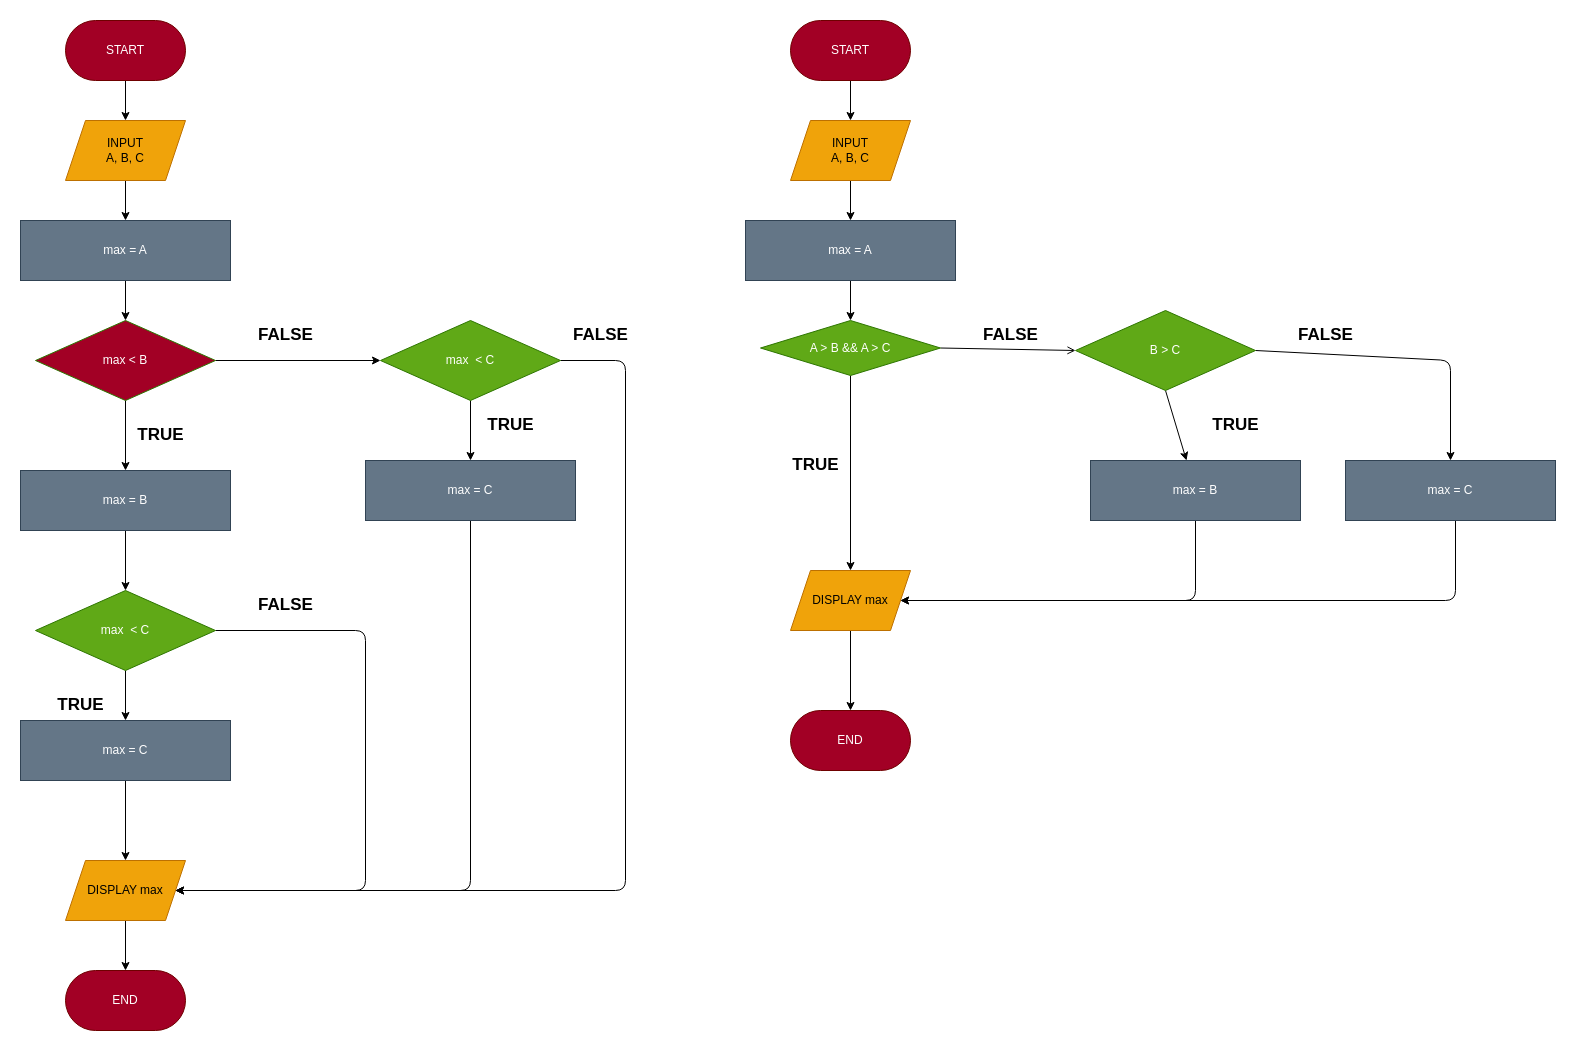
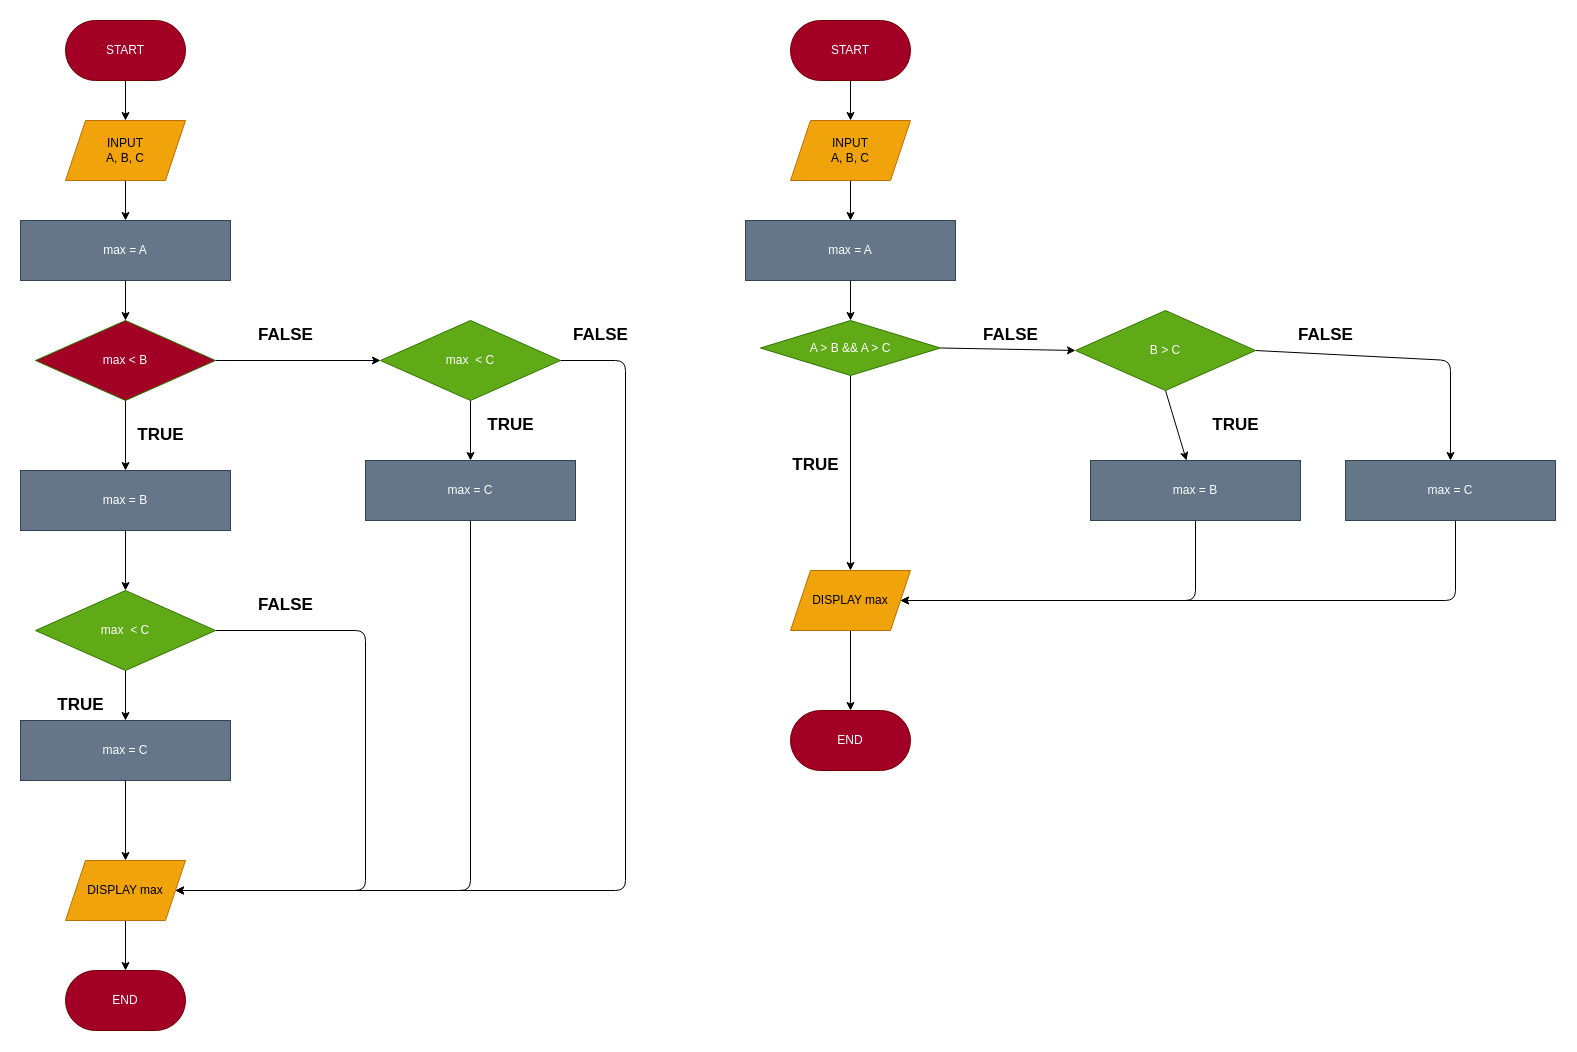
edge "A > B && A > C" -> "B > C": arrowhead open -> classic
